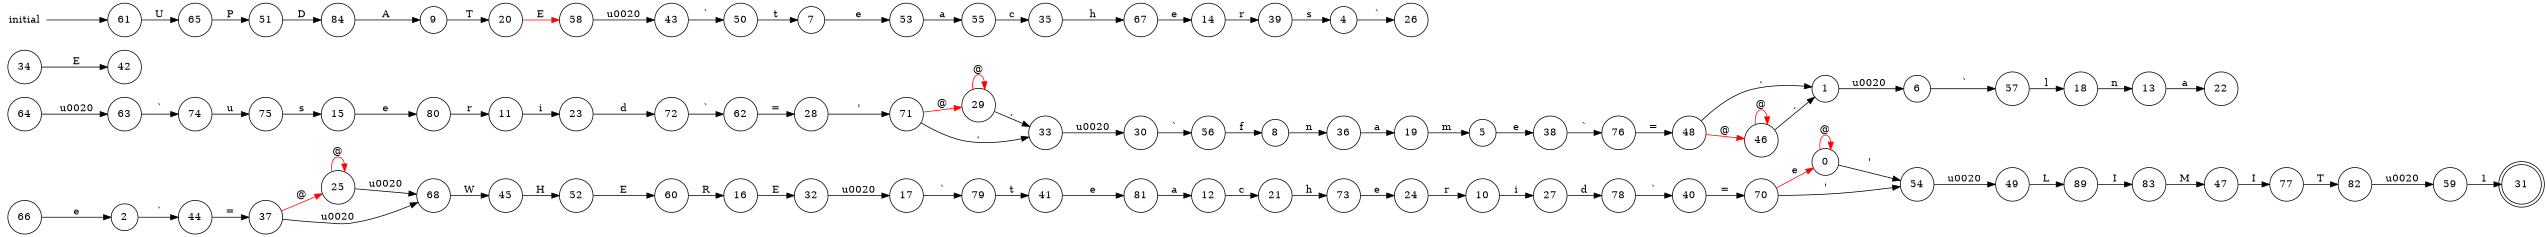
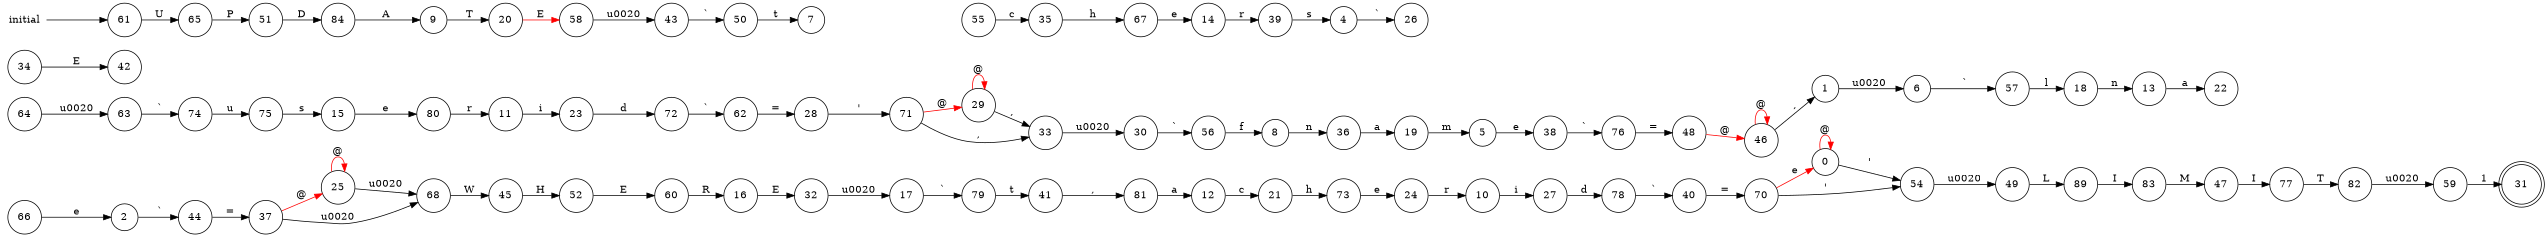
node "53": removed
edge "48" -> "1": removed, label ","
edge "41" -> "81": label "e" -> ","
